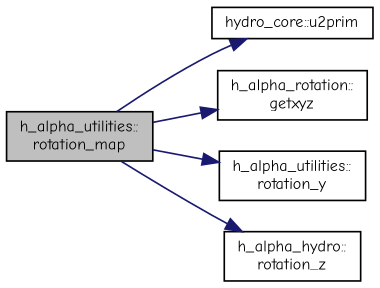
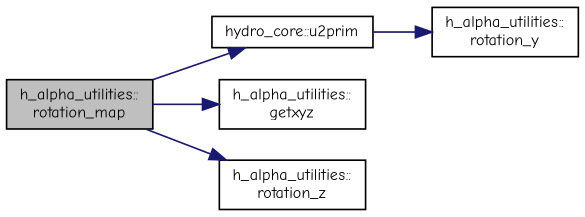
node "h_alpha_rotation:: getxyz": label "h_alpha_rotation:: getxyz" -> "h_alpha_utilities:: getxyz"
edge "h_alpha_utilities:: rotation_map" -> "h_alpha_utilities:: rotation_y": now "hydro_core::u2prim" -> "h_alpha_utilities:: rotation_y"
node "h_alpha_hydro:: rotation_z": label "h_alpha_hydro:: rotation_z" -> "h_alpha_utilities:: rotation_z"
